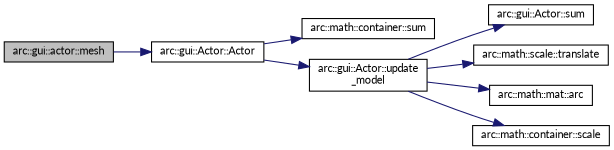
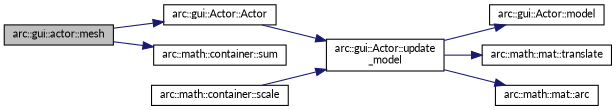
node "arc::gui::Actor::sum": label "arc::gui::Actor::sum" -> "arc::gui::Actor::model"
edge "arc::gui::Actor::Actor" -> "arc::math::container::sum": now "arc::gui::actor::mesh" -> "arc::math::container::sum"
node "arc::math::scale::translate": label "arc::math::scale::translate" -> "arc::math::mat::translate"
edge "arc::gui::Actor::update _model" -> "arc::math::container::scale": reversed
